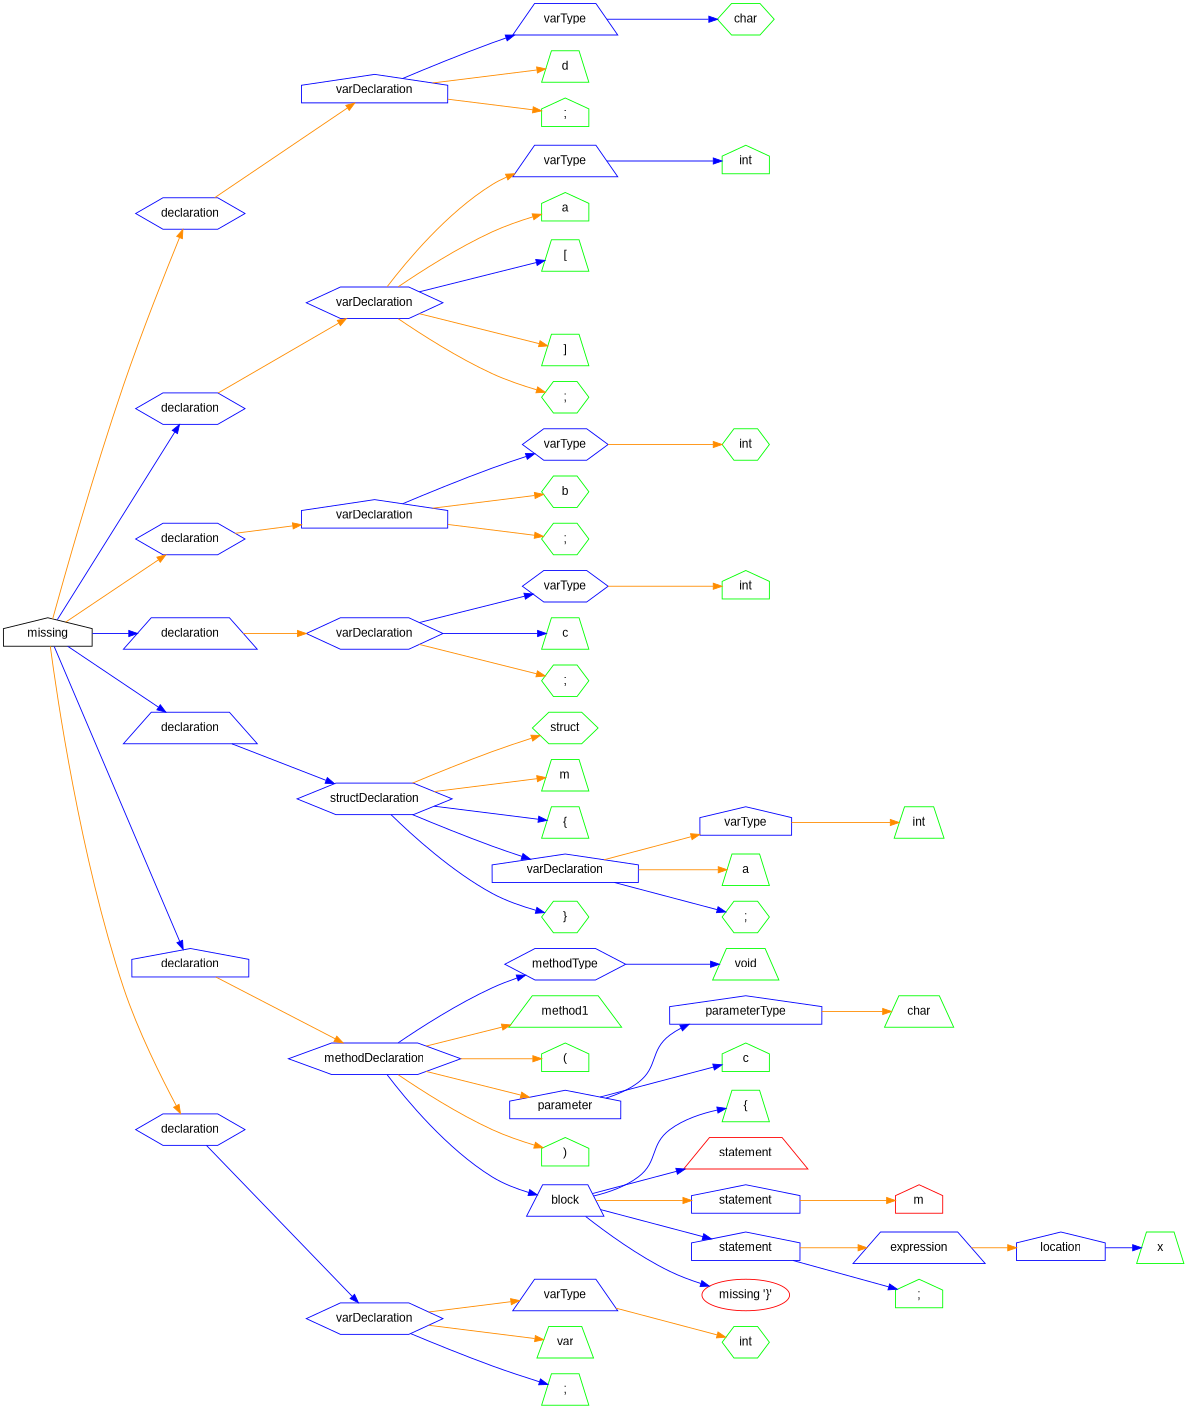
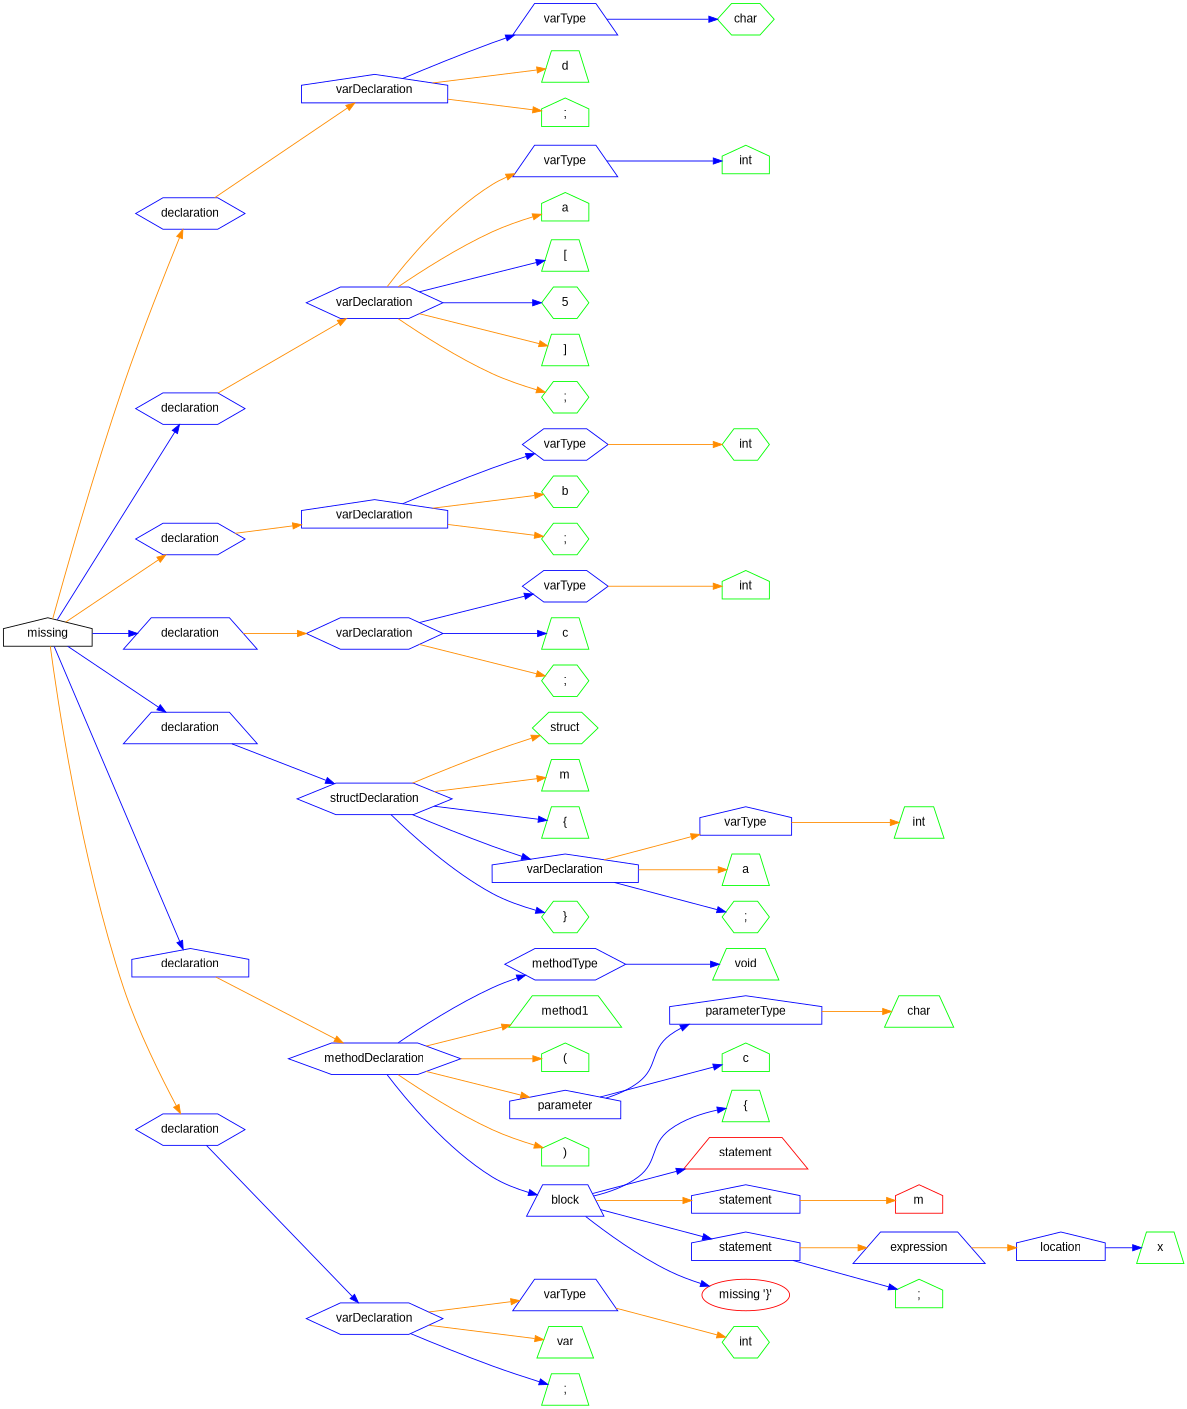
node "5": added
